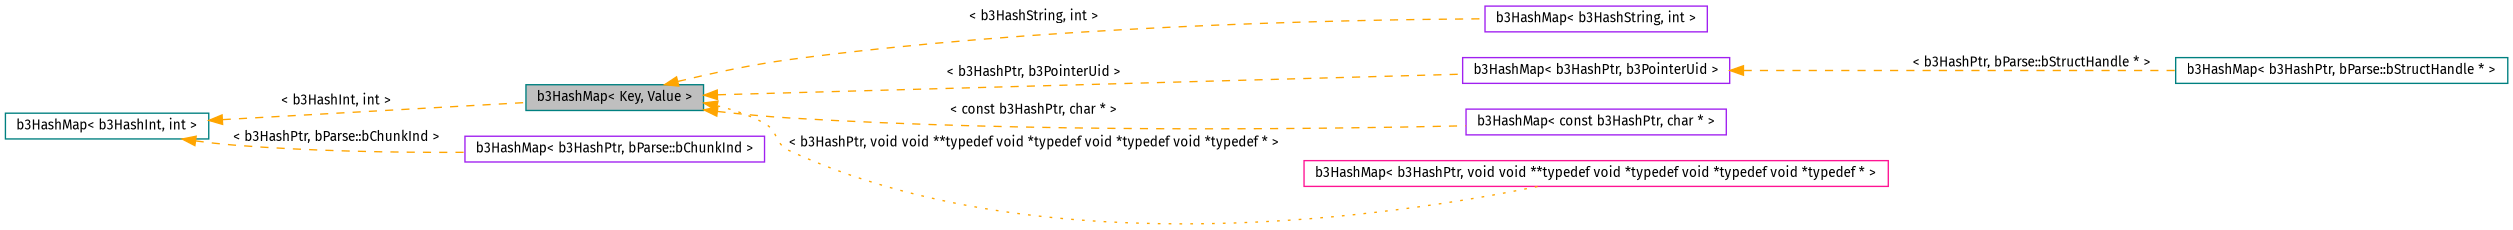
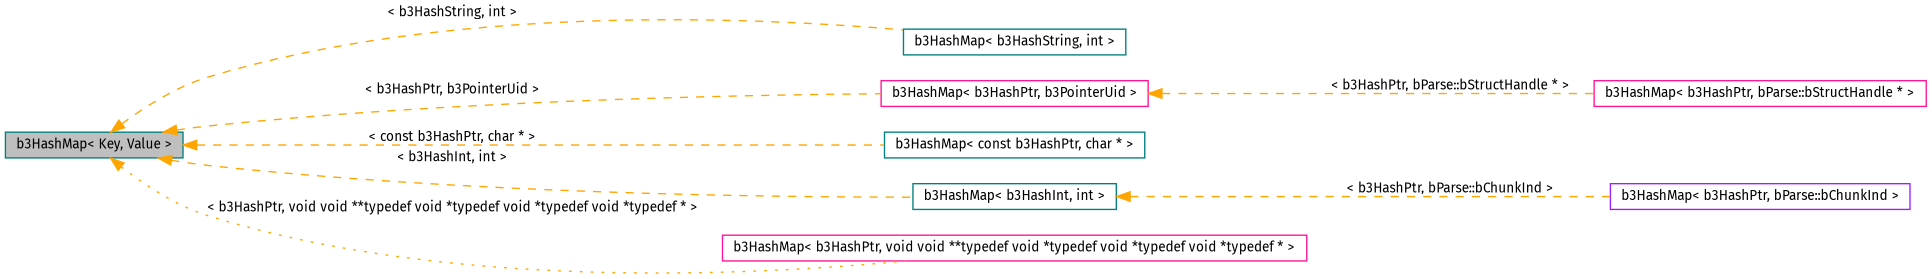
node "b3HashMap< b3HashString, int >": color purple -> teal
node "b3HashMap< b3HashPtr, b3PointerUid >": color purple -> deeppink
node "b3HashMap< b3HashPtr, bParse::bStructHandle * >": color teal -> deeppink
edge "b3HashMap< Key, Value >" -> "b3HashMap< b3HashInt, int >": reversed
node "b3HashMap< const b3HashPtr, char * >": color purple -> teal
